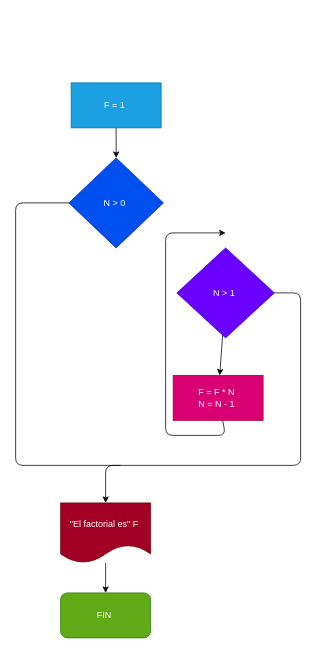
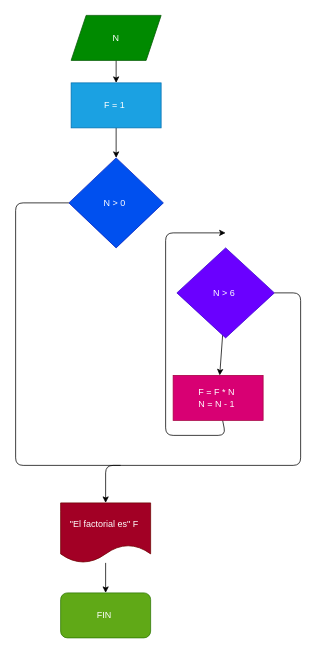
node "N": added
edge "N" -> "F = 1": added
node "N > 1": label "N > 1" -> "N > 6"
